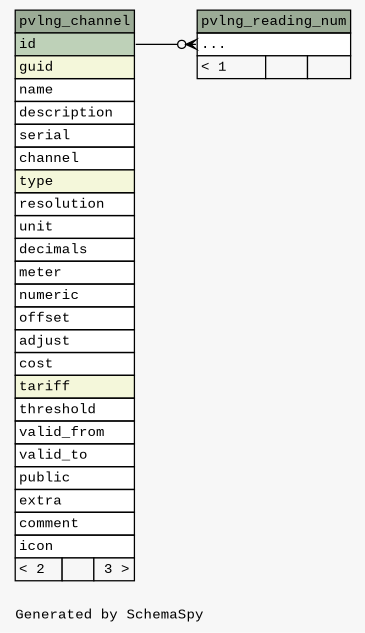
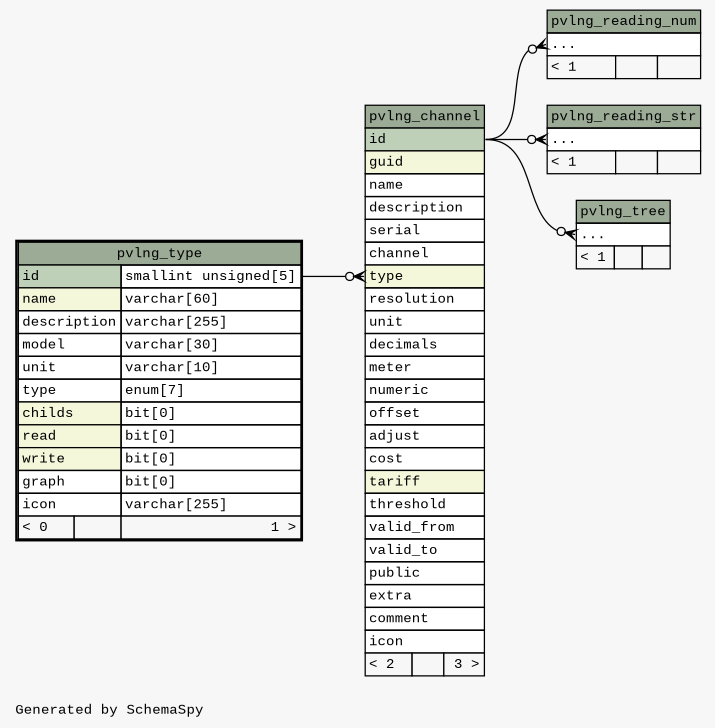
node "pvlng_reading_str": added
node "pvlng_tree": added
node "pvlng_type": added
